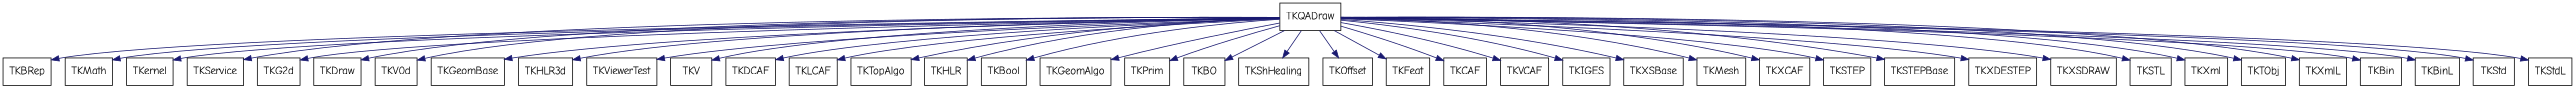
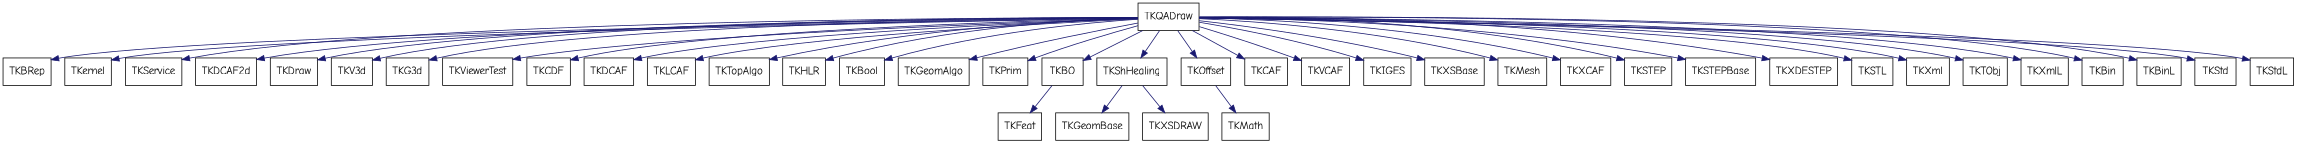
edge "TKQADraw" -> "TKMath": now "TKOffset" -> "TKMath"
edge "TKQADraw" -> "TKGeomBase": now "TKShHealing" -> "TKGeomBase"
edge "TKQADraw" -> "TKXSDRAW": now "TKShHealing" -> "TKXSDRAW"
edge "TKQADraw" -> "TKFeat": now "TKBO" -> "TKFeat"
node "TKG2d": label "TKG2d" -> "TKDCAF2d"
node "TKV0d": label "TKV0d" -> "TKV3d"
node "TKHLR3d": label "TKHLR3d" -> "TKG3d"
node "TKV": label "TKV" -> "TKCDF"
